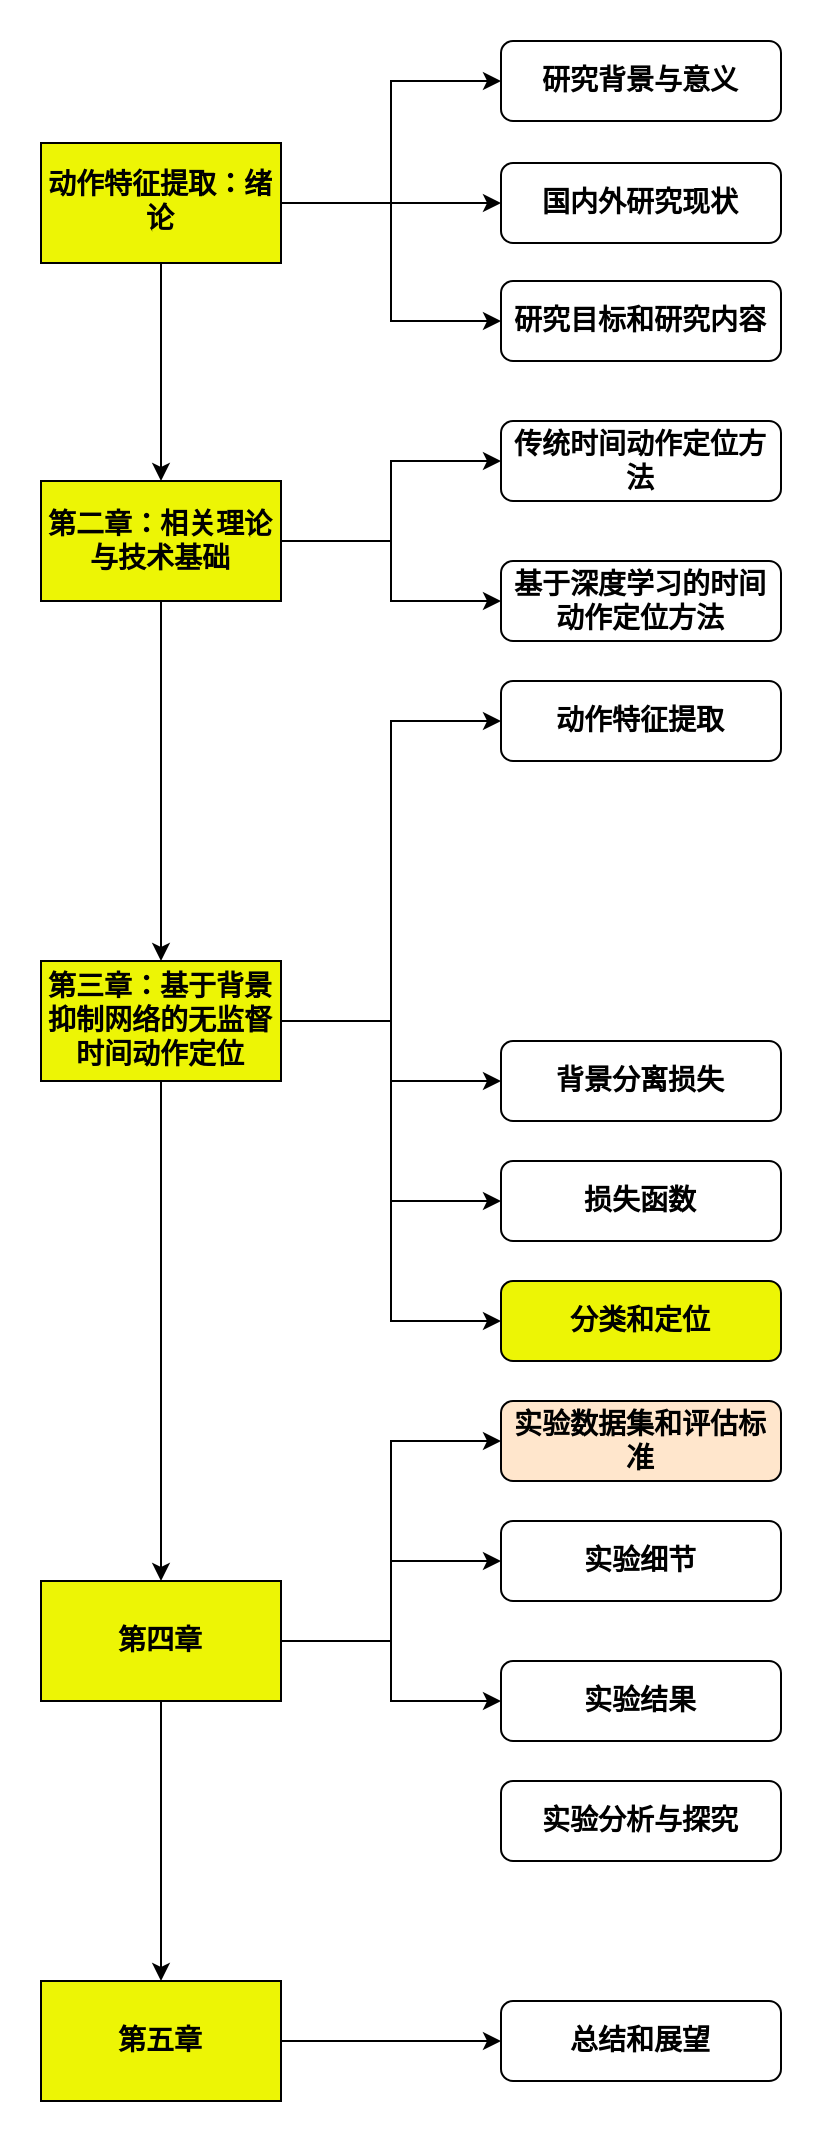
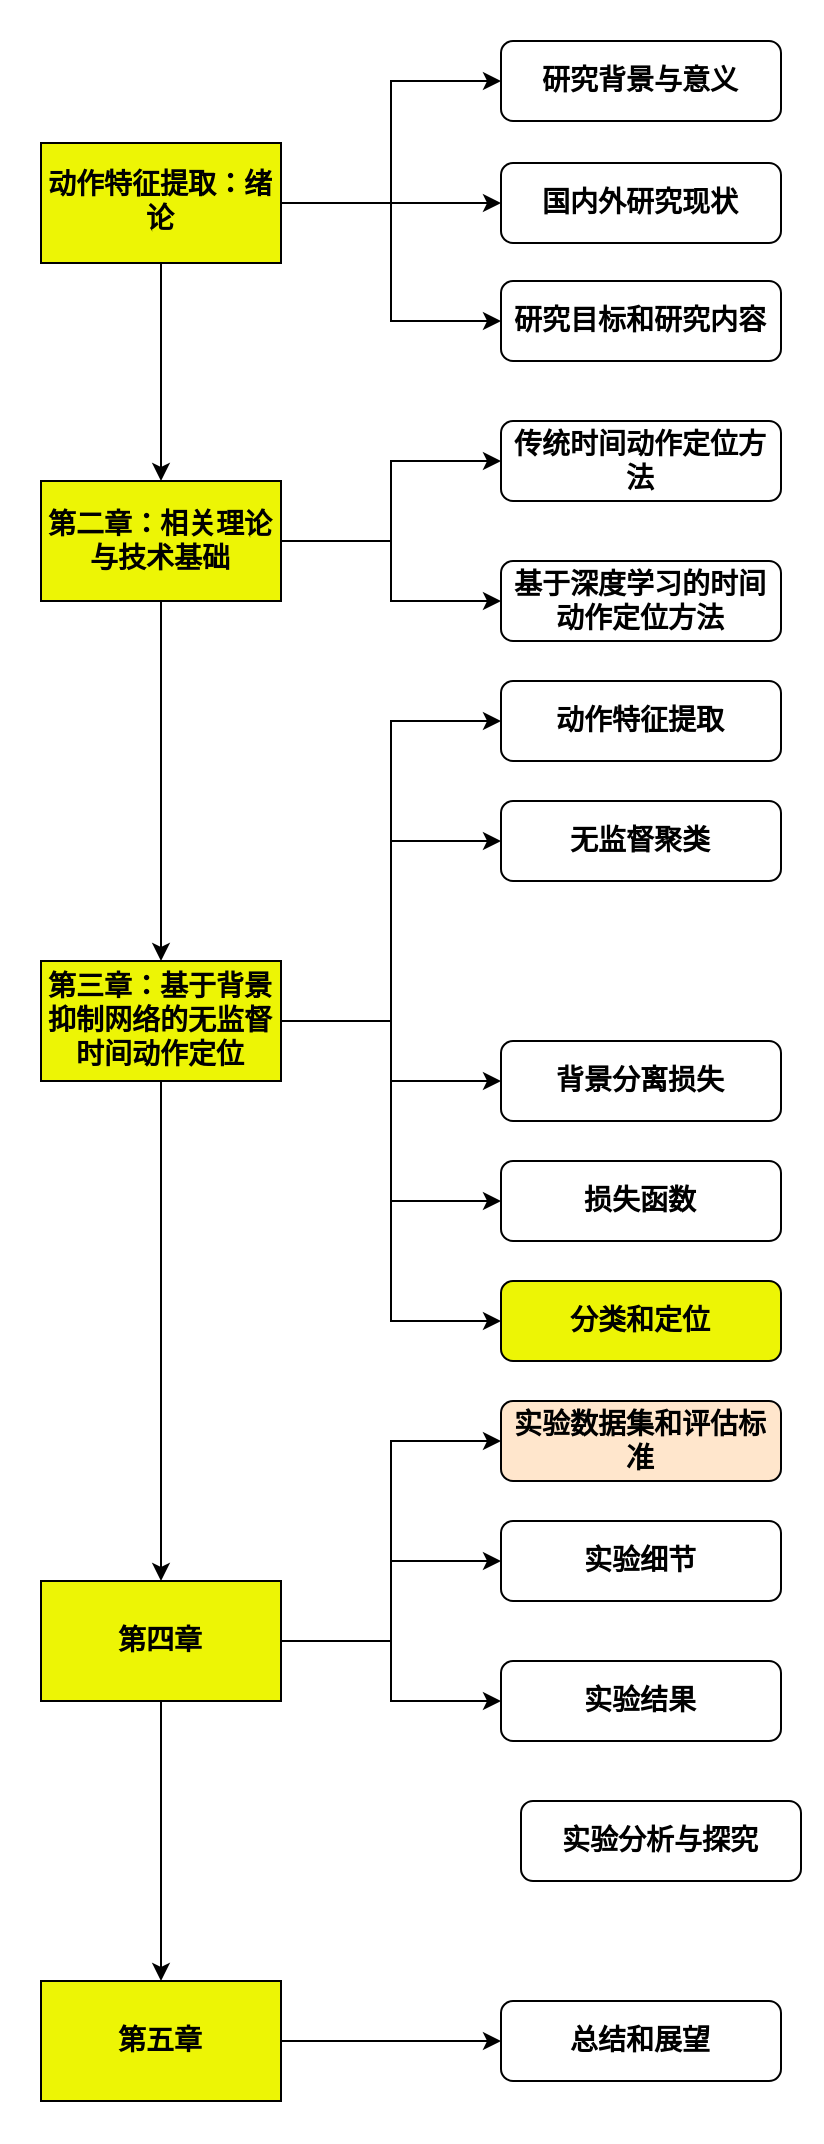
edge "第三章：基于背景抑制网络的无监督时间动作定位" -> "无监督聚类": added
node "无监督聚类": added
node "实验分析与探究": moved (641, 1821) -> (661, 1841)
